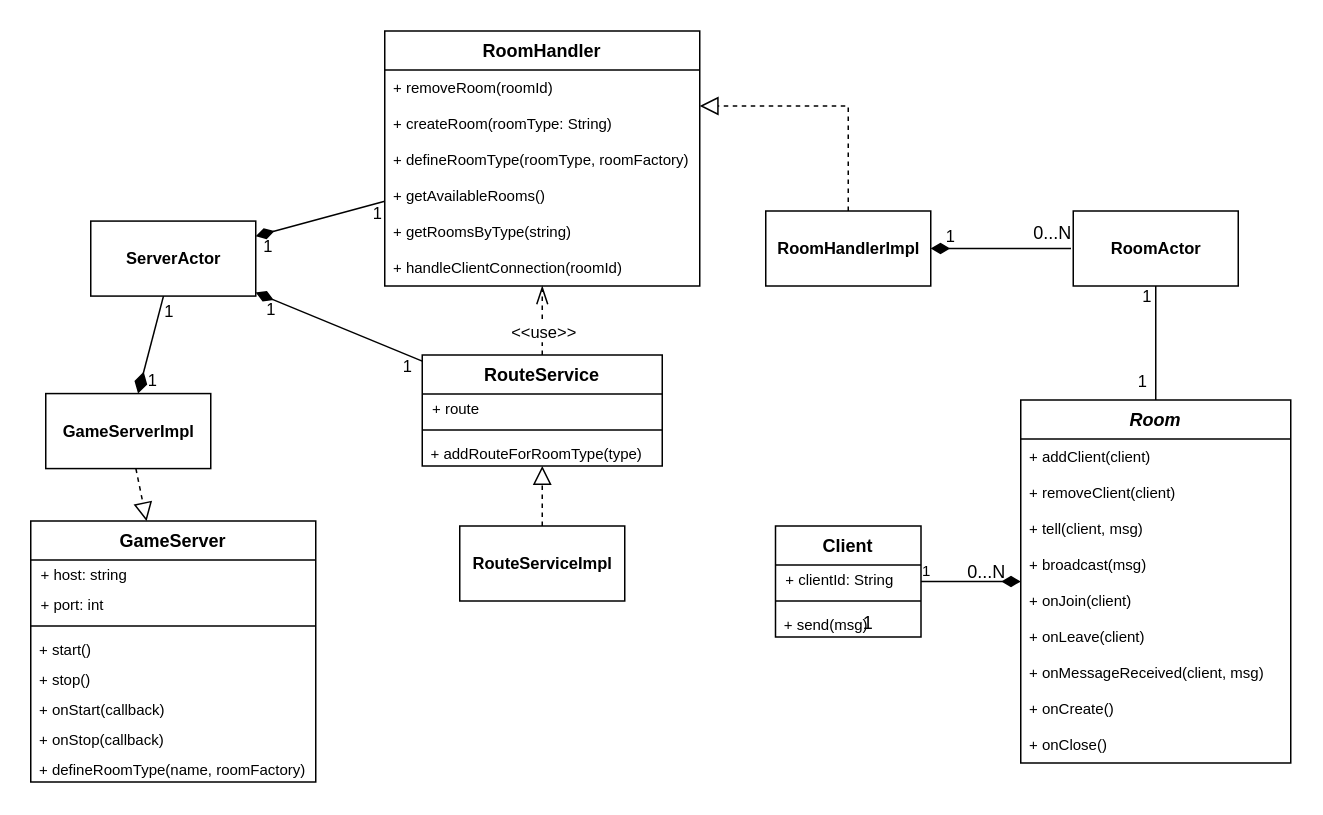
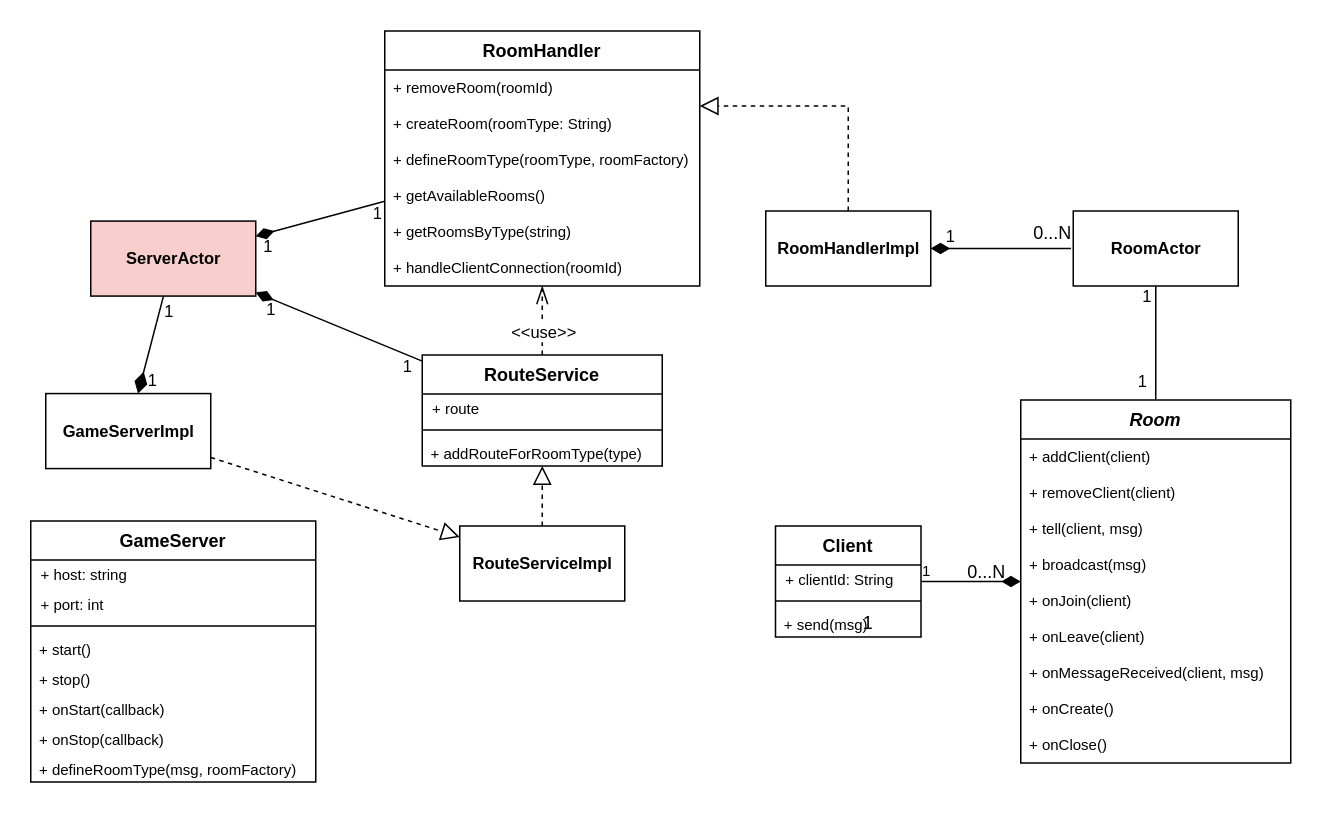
node "ServerActor": fillcolor #ffffff -> #f8cecc
edge "GameServerImpl" -> "GameServer": now "GameServerImpl" -> "RouteServiceImpl"
node "+ defineRoomType(name, roomFactory)": label "+ defineRoomType(name, roomFactory)" -> "+ defineRoomType(msg, roomFactory)"
